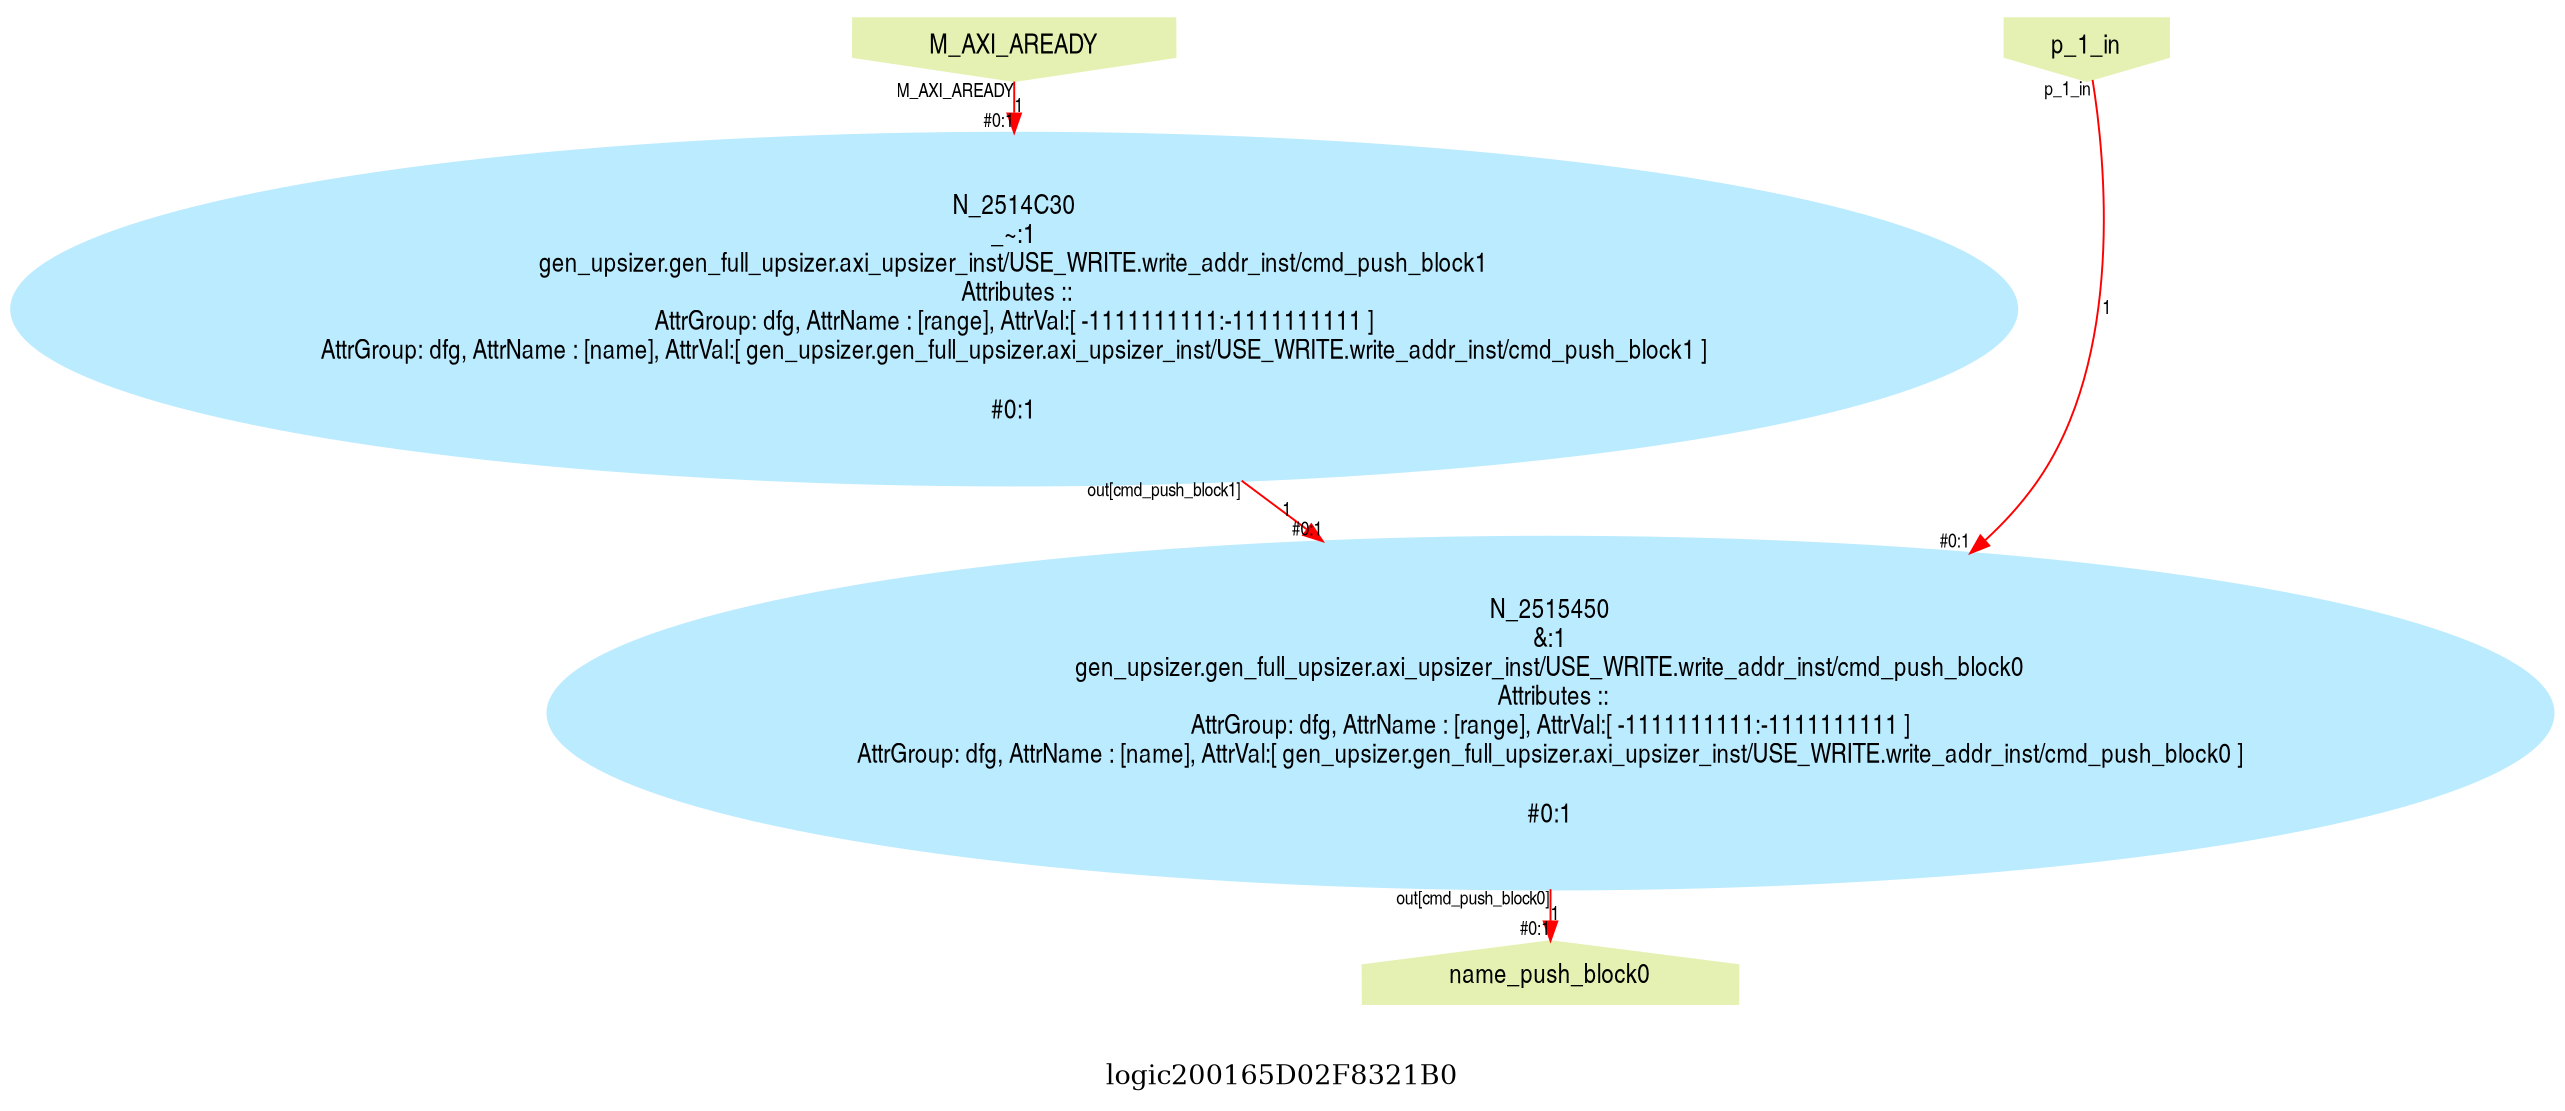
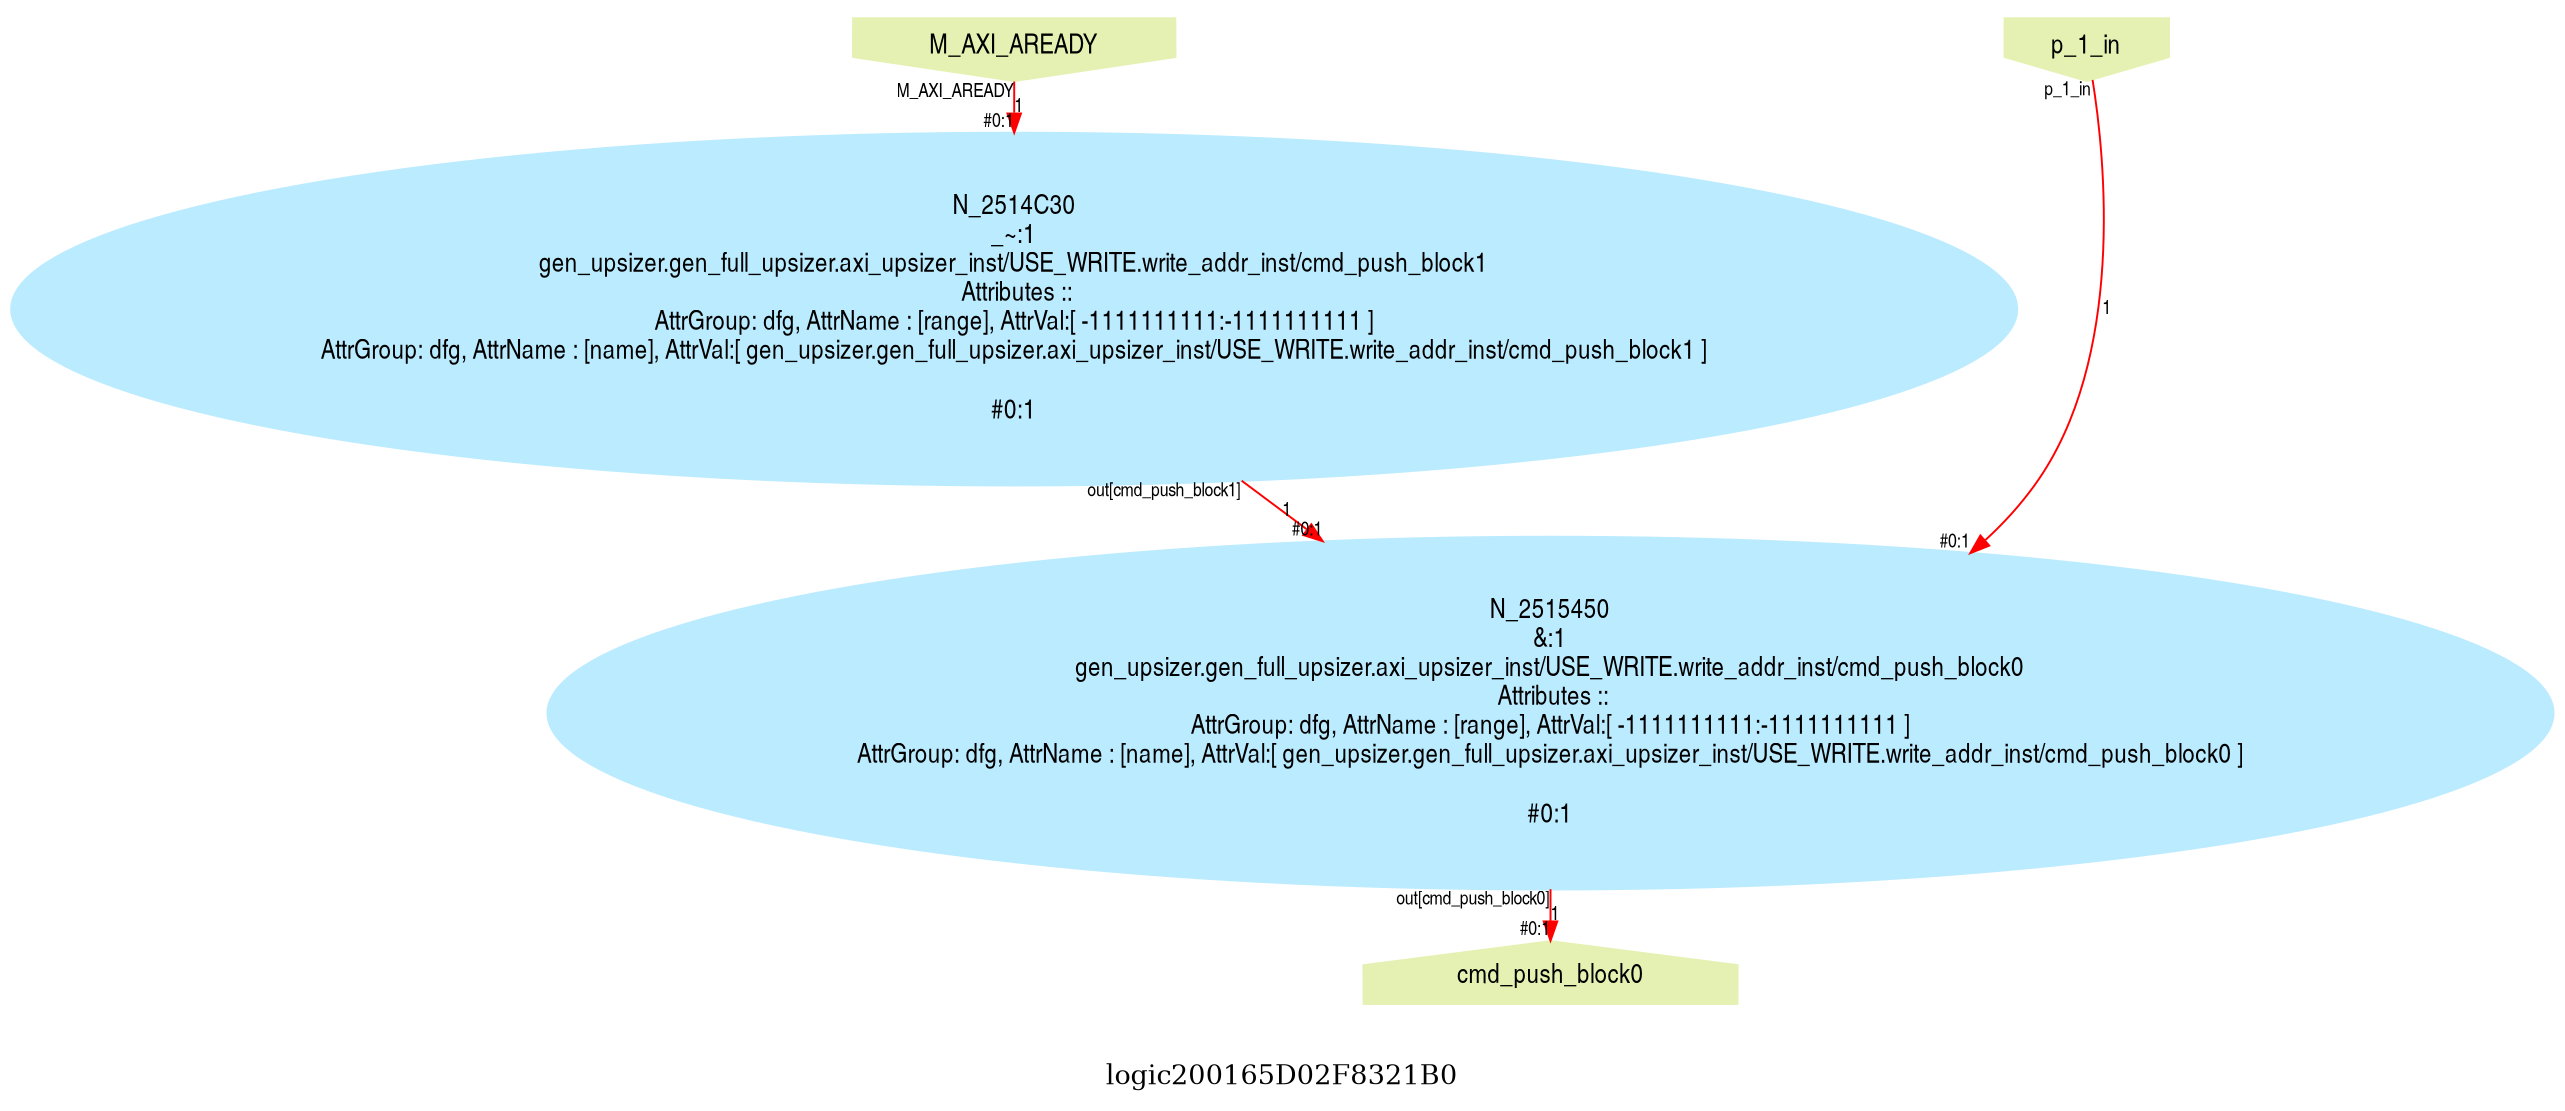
node "name_push_block0": label "name_push_block0" -> "cmd_push_block0"
